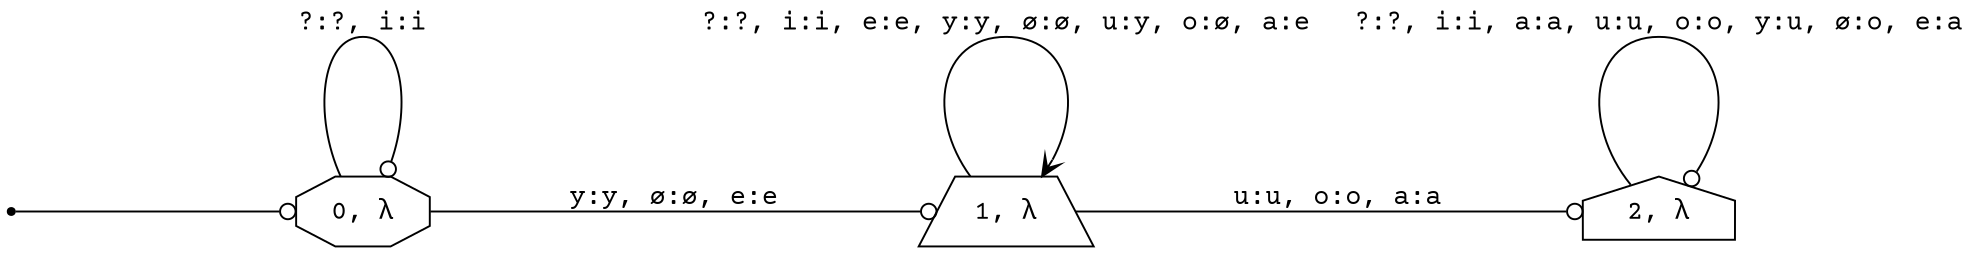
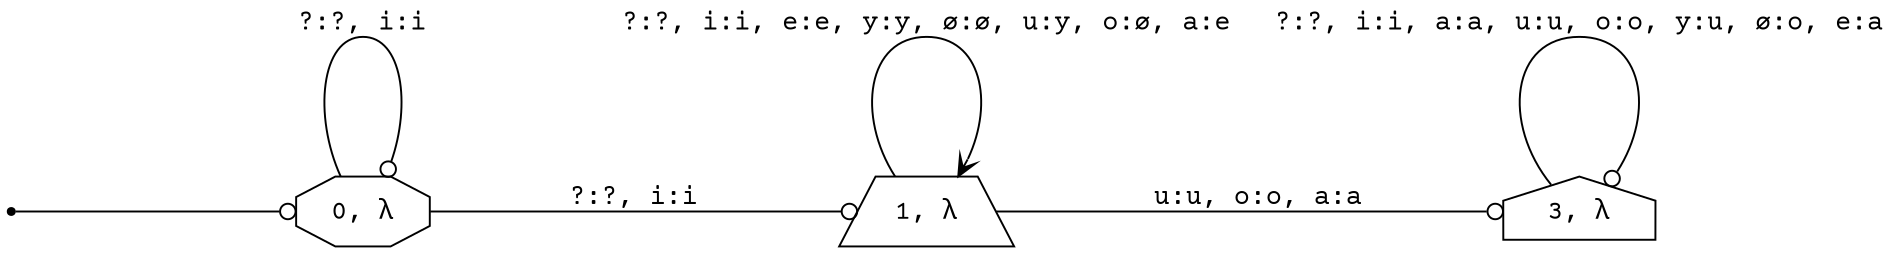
edge "0, λ" -> "1, λ": label "y:y, ø:ø, e:e" -> "?:?, i:i"
node "2, λ": label "2, λ" -> "3, λ"
